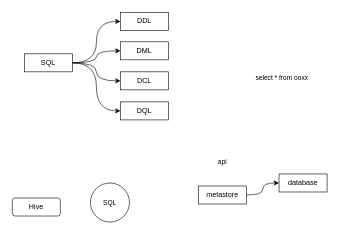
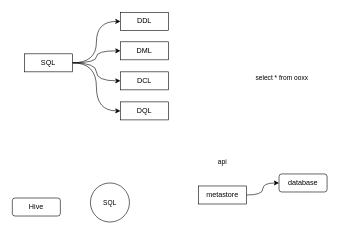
node "database": shape rectangle -> rounded rectangle
